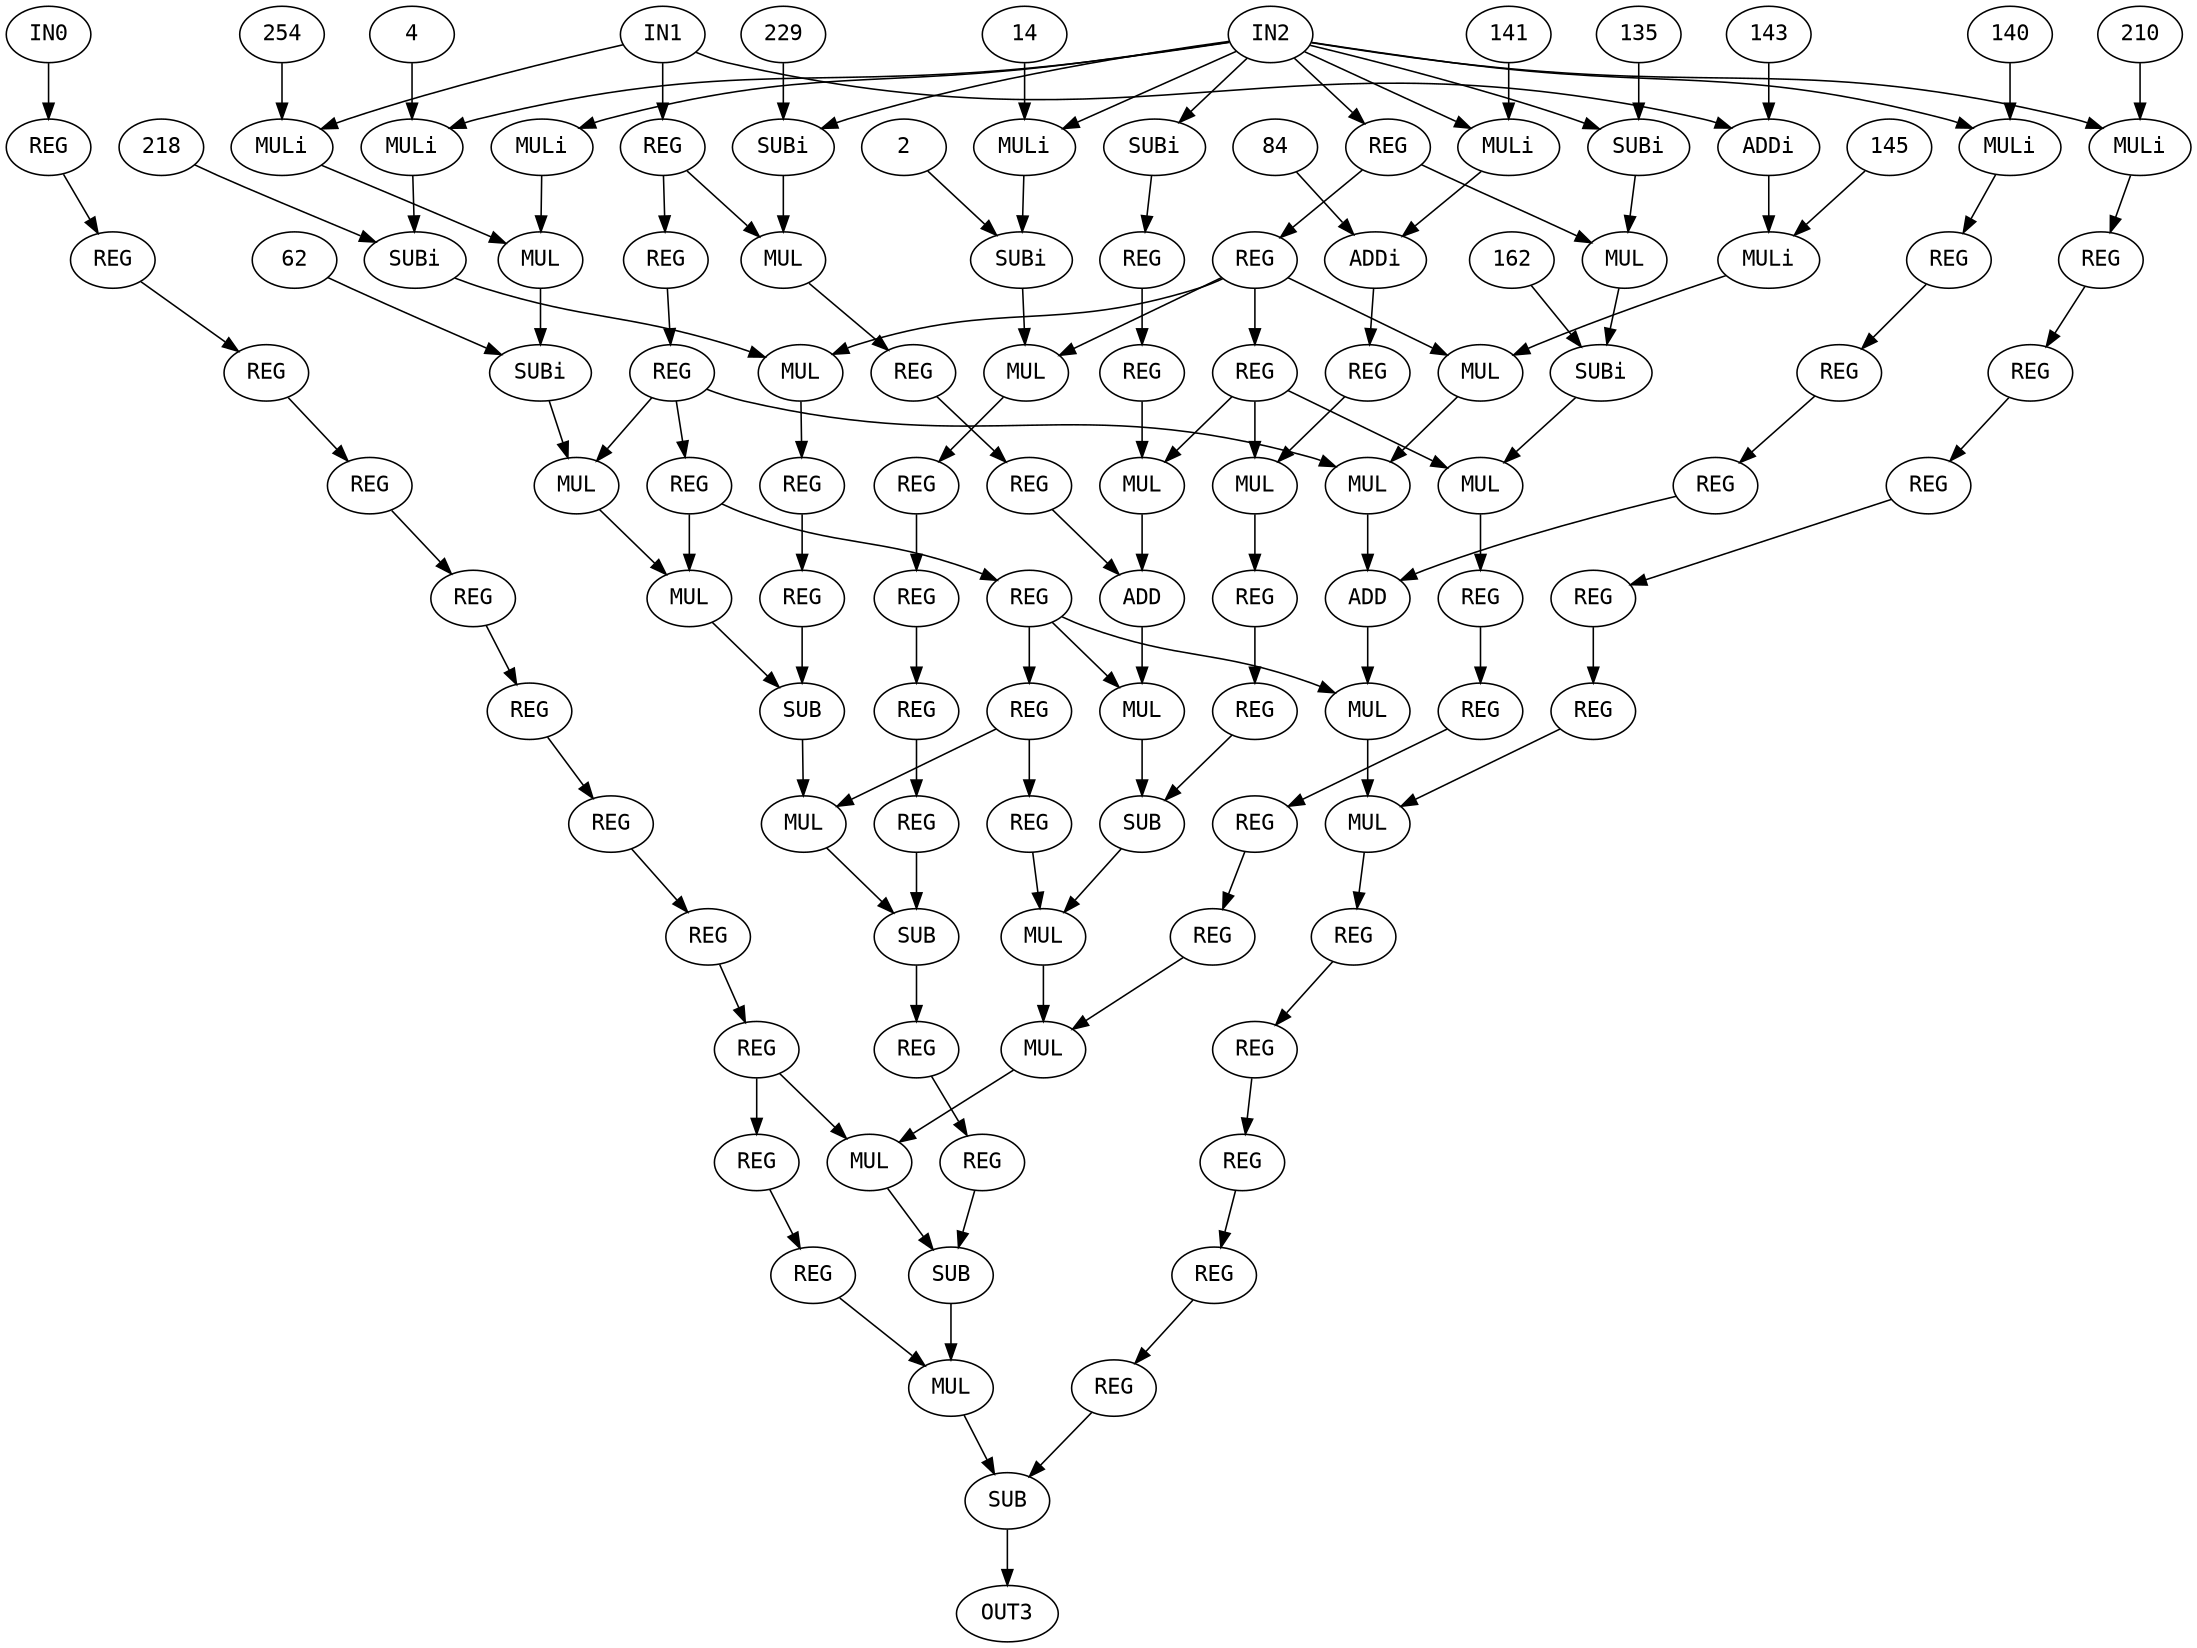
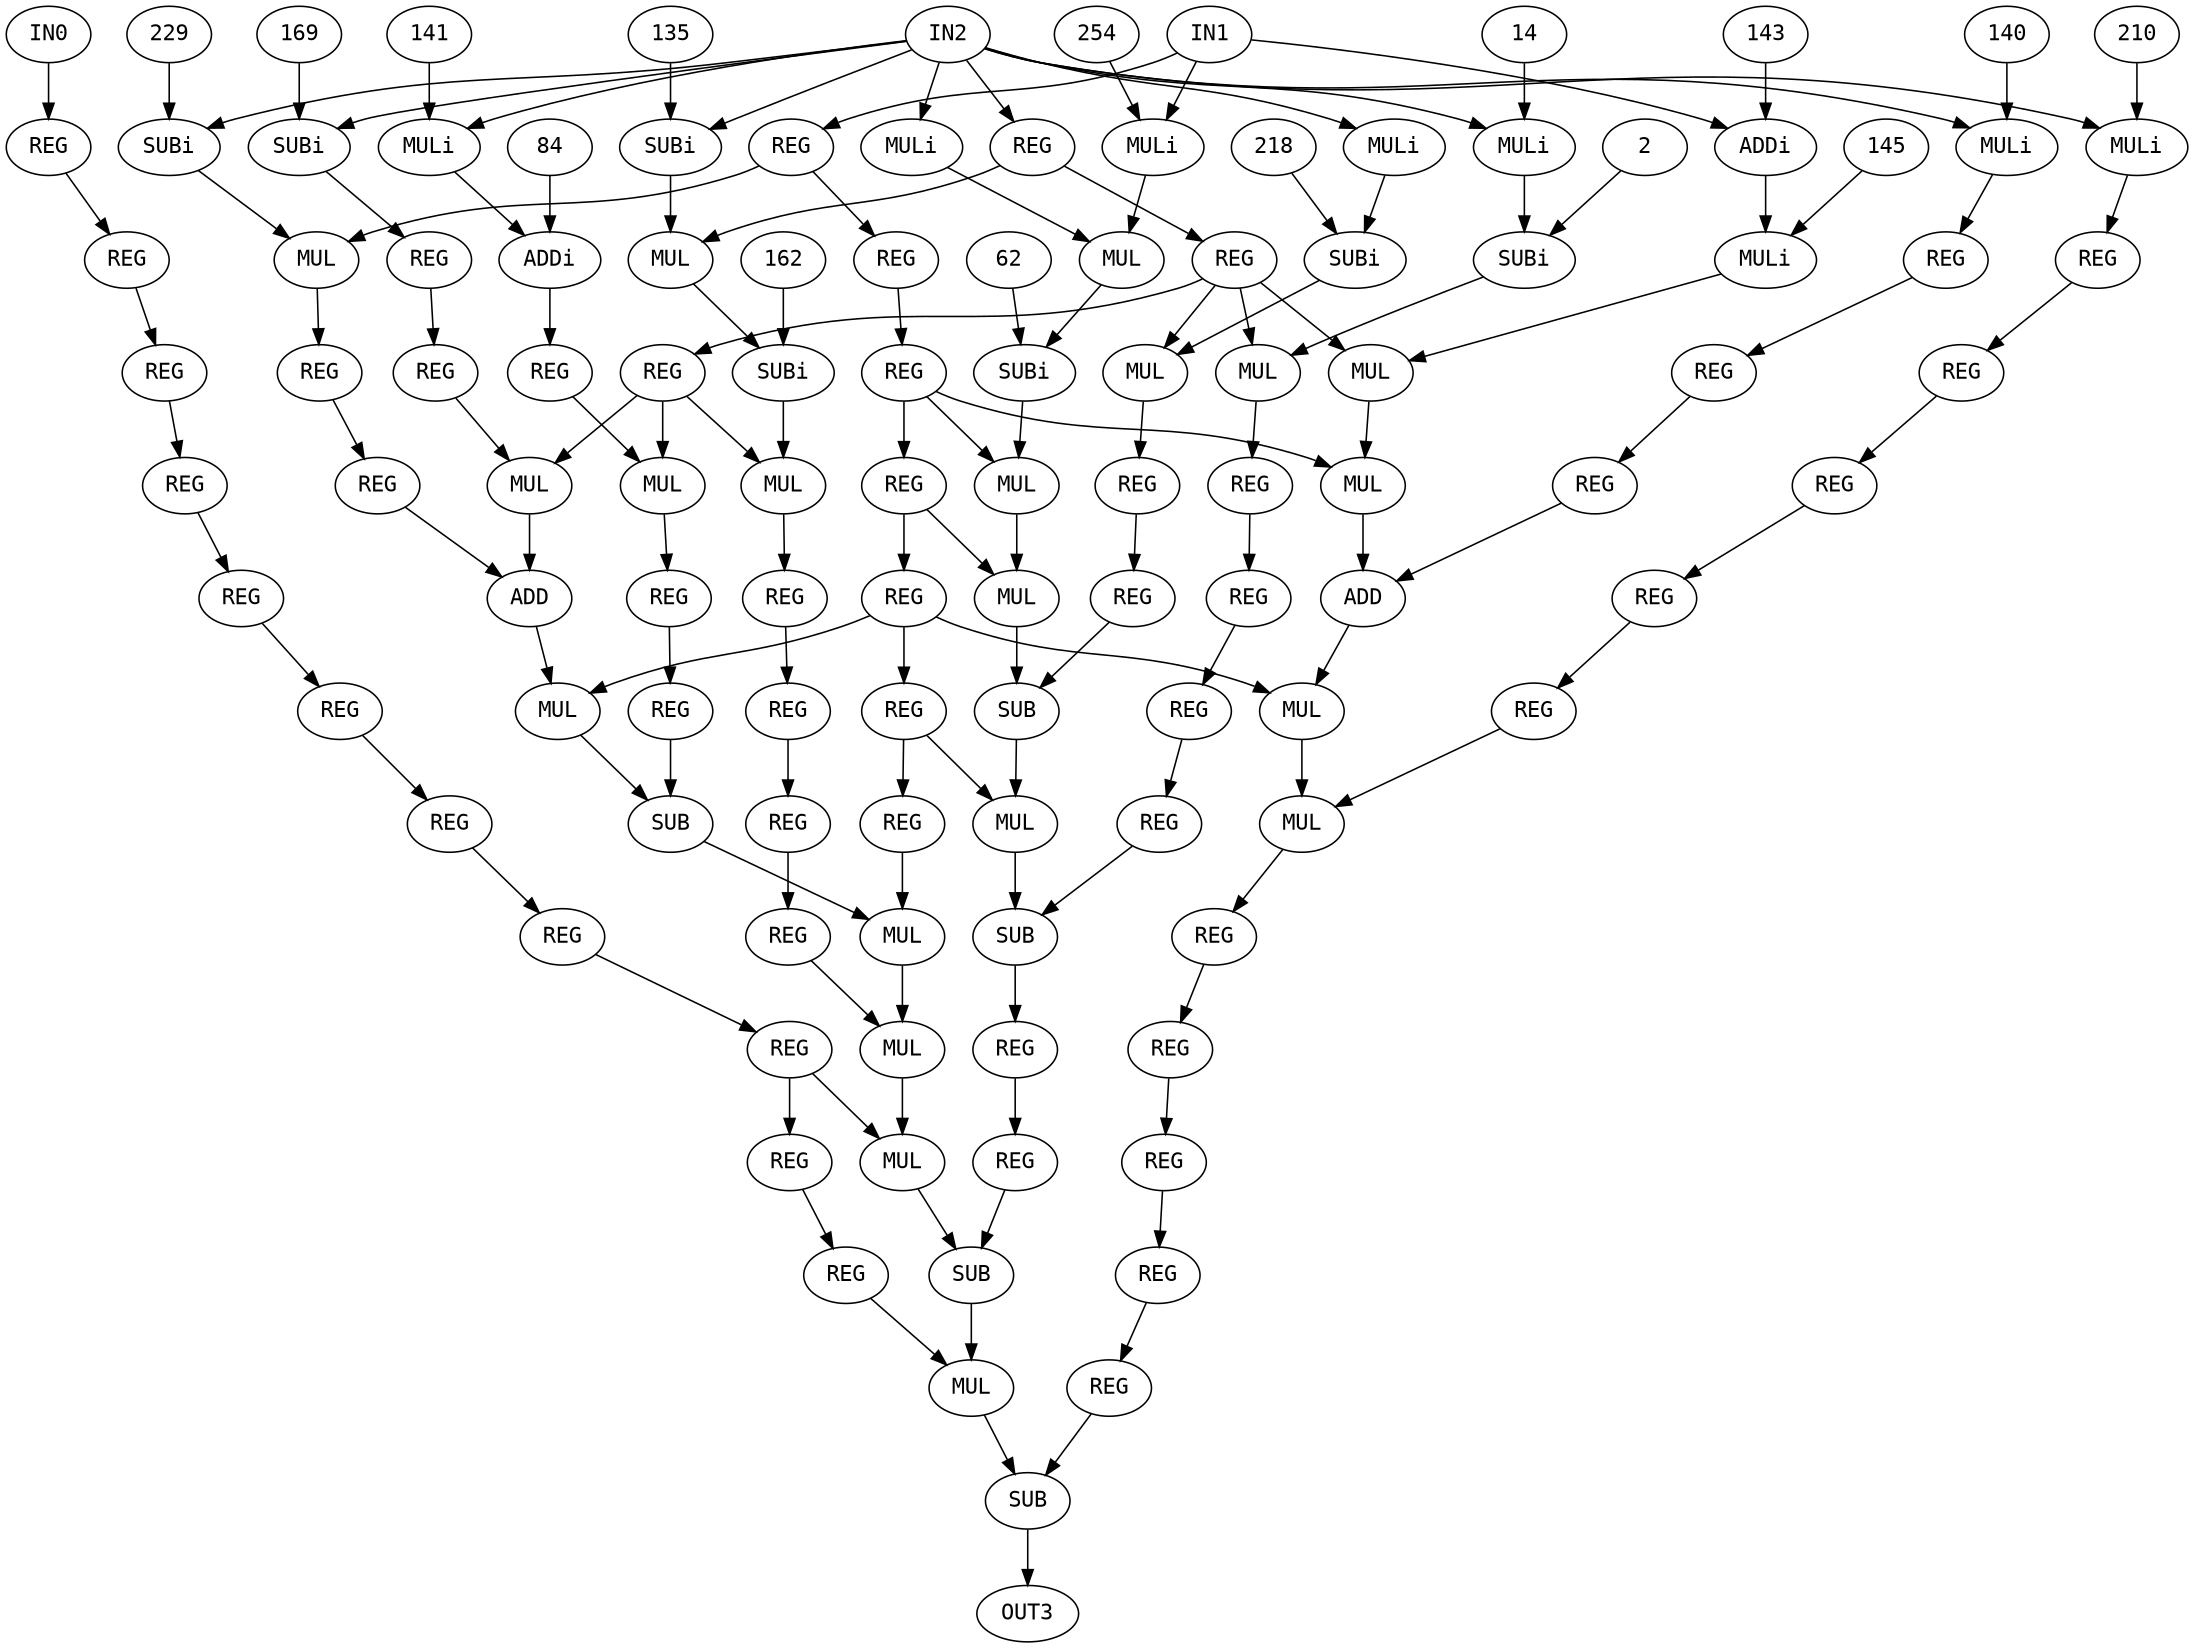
node "169": added
node "4": removed
